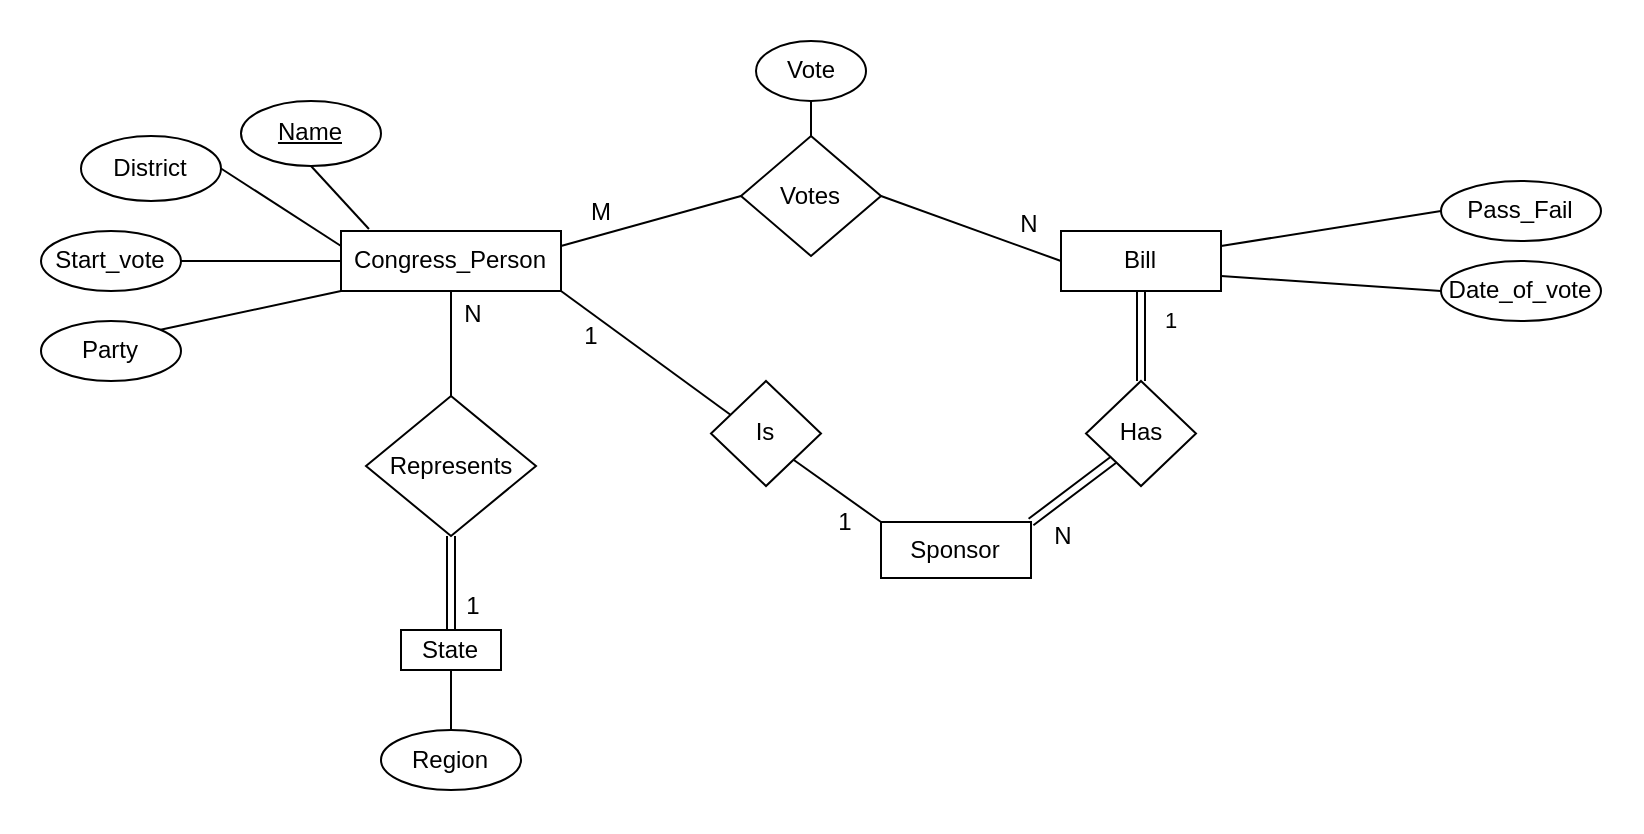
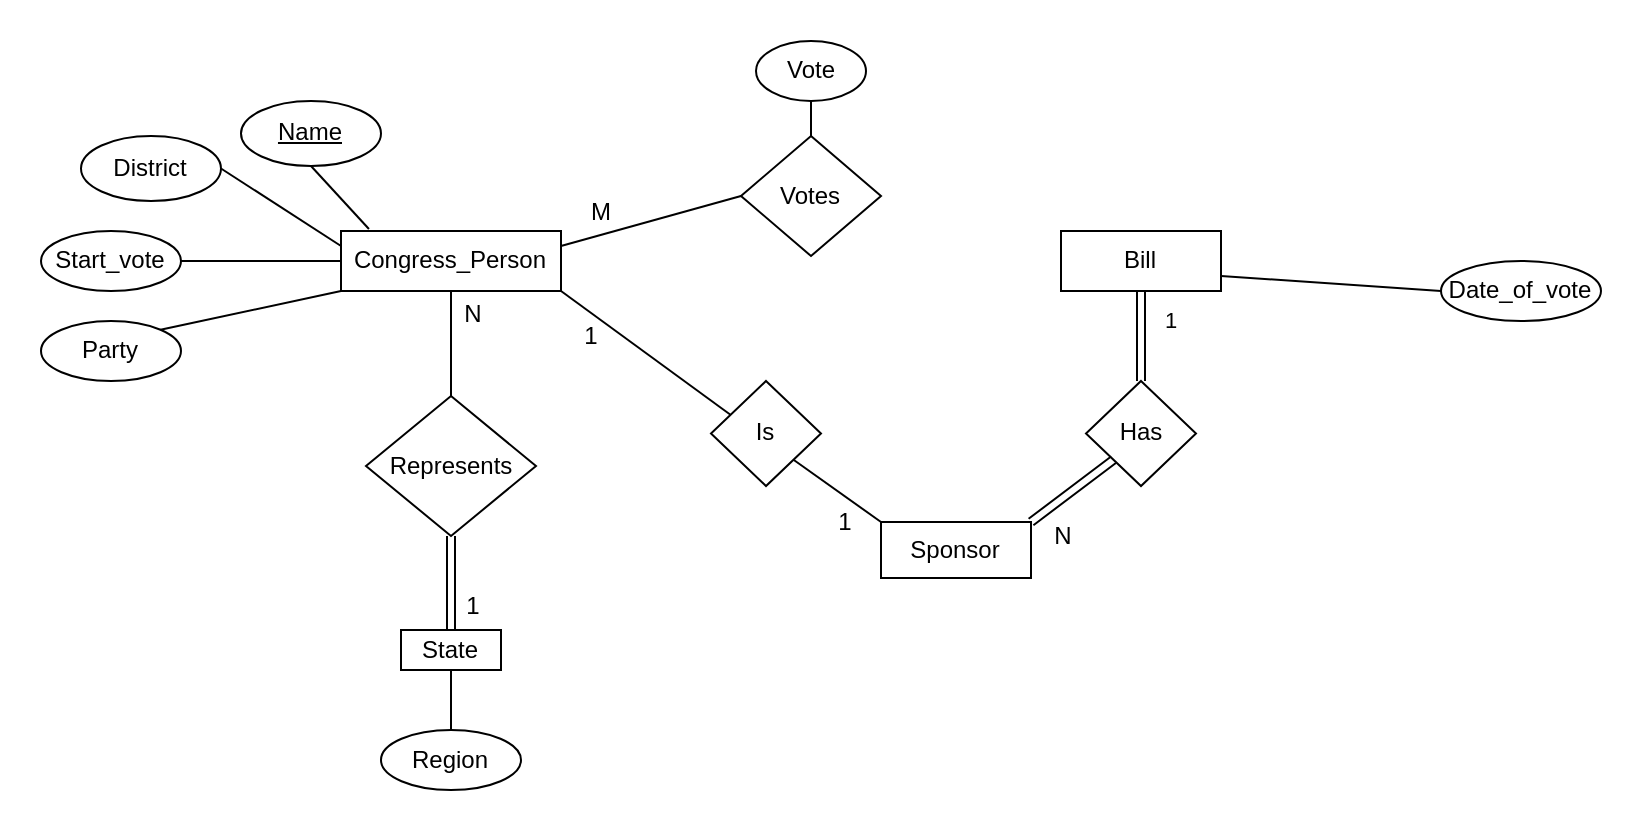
node "Pass_Fail": removed
edge "Votes" -- "Bill": removed, label "N"
edge "Pass_Fail" -- "Bill": removed
